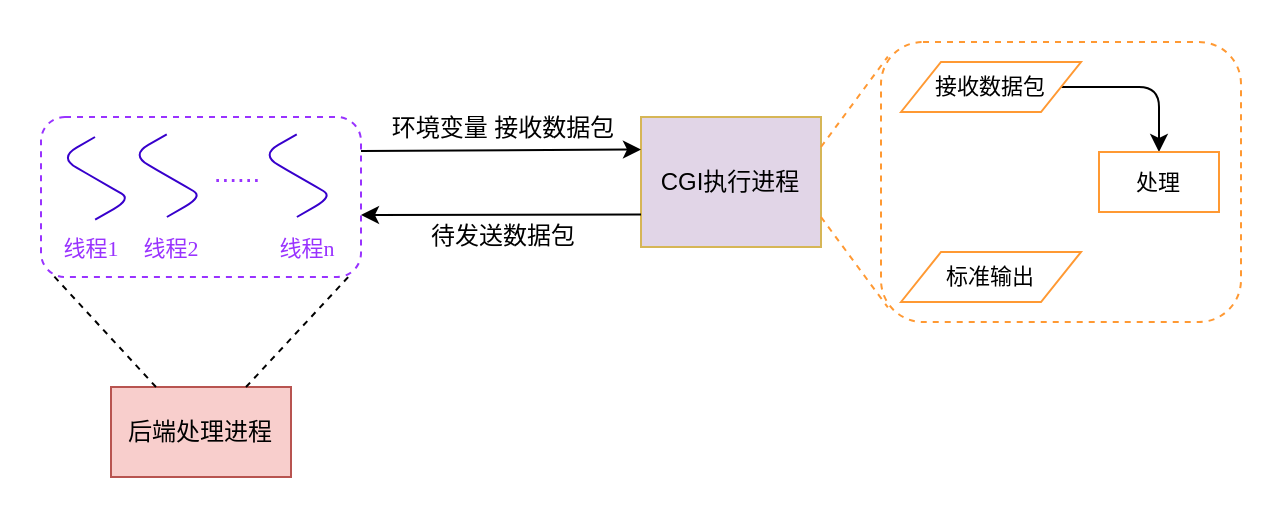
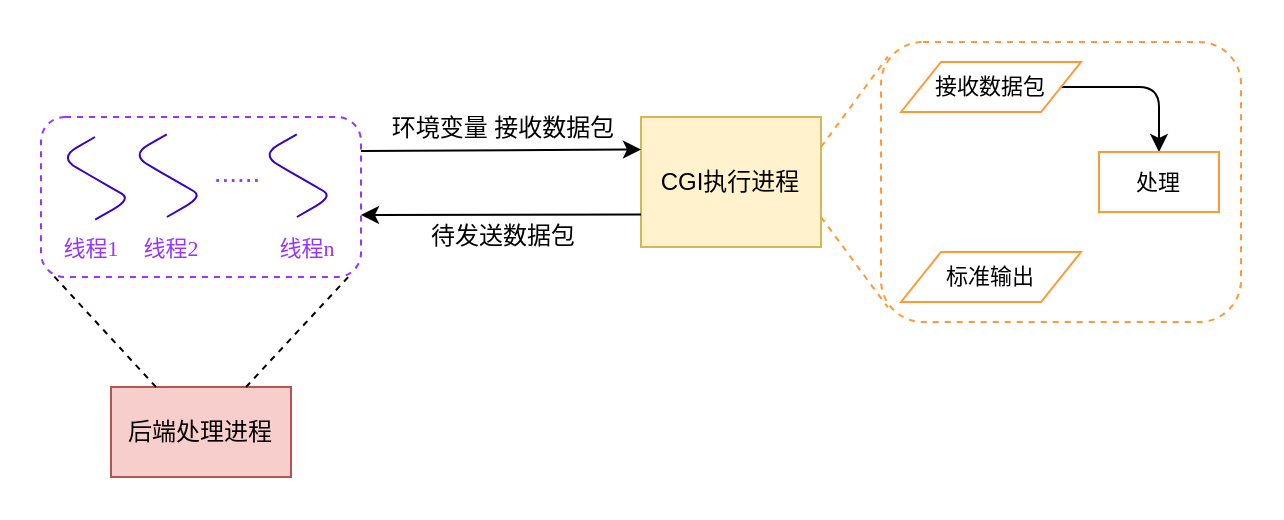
node "CGI执行进程": fillcolor #e1d5e7 -> #fff2cc
